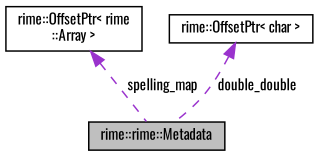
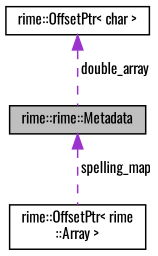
edge "rime::rime::Metadata" -> "rime::OffsetPtr< char >": label " double_double" -> " double_array"
edge "rime::rime::Metadata" -> "rime::OffsetPtr< rime ::Array >": reversed
